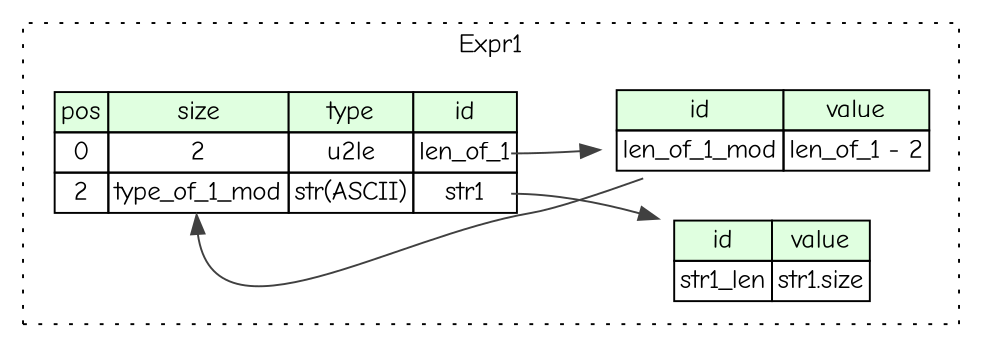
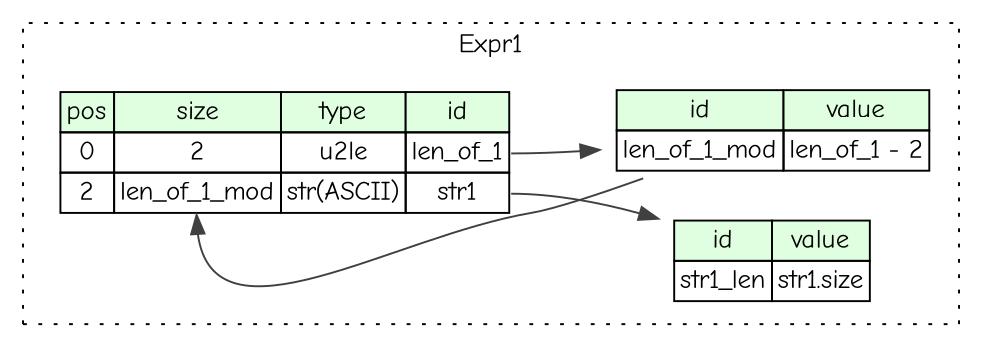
node "pos": text "type_of_1_mod" -> "len_of_1_mod"
